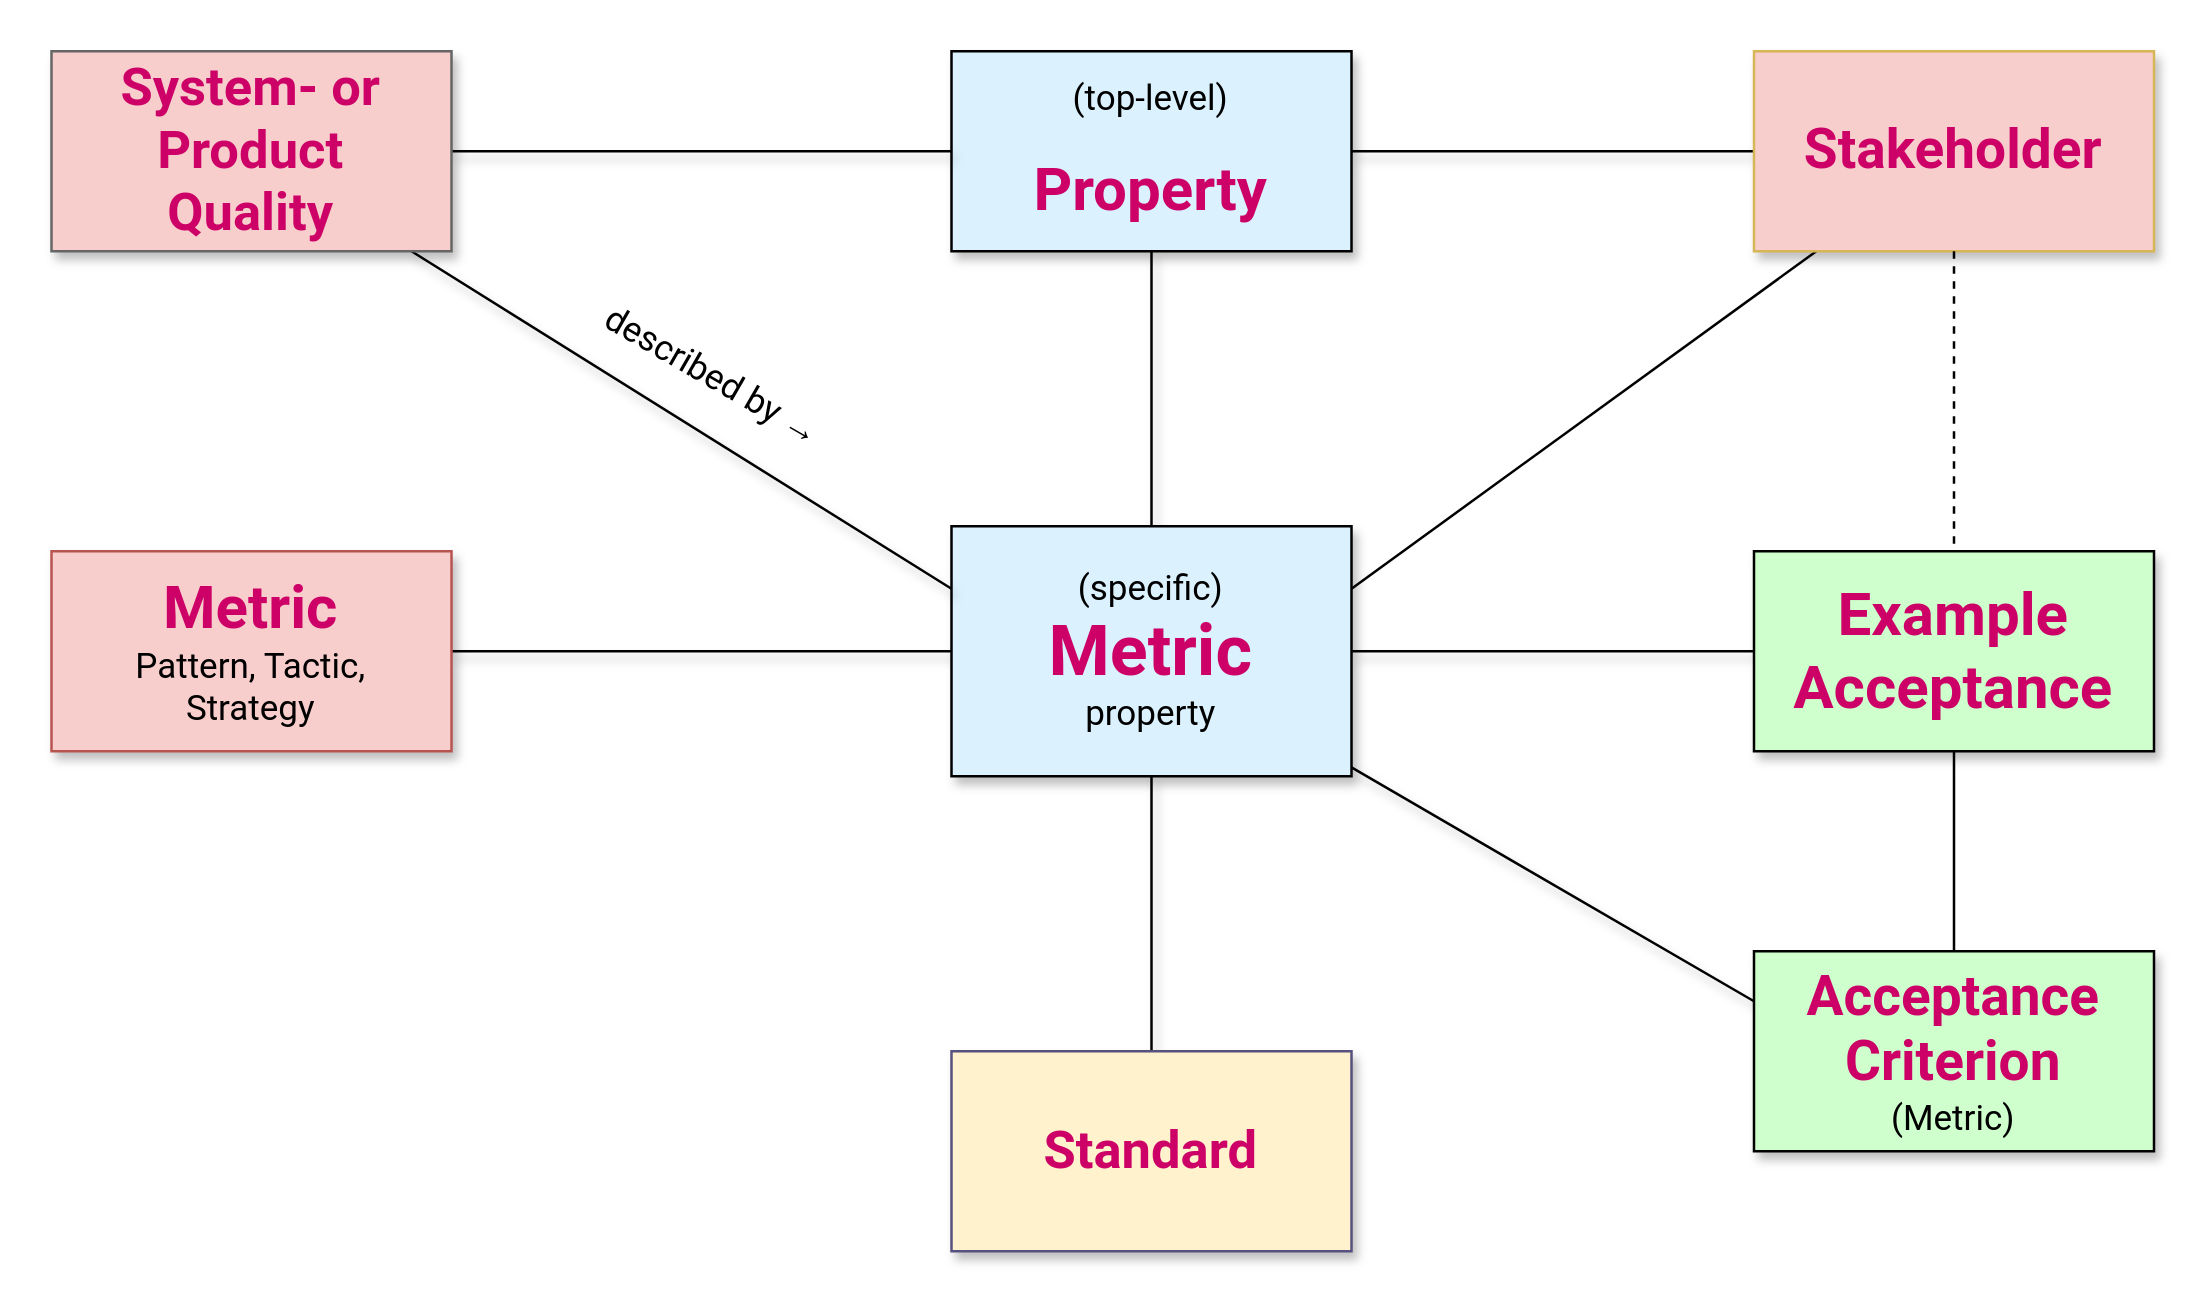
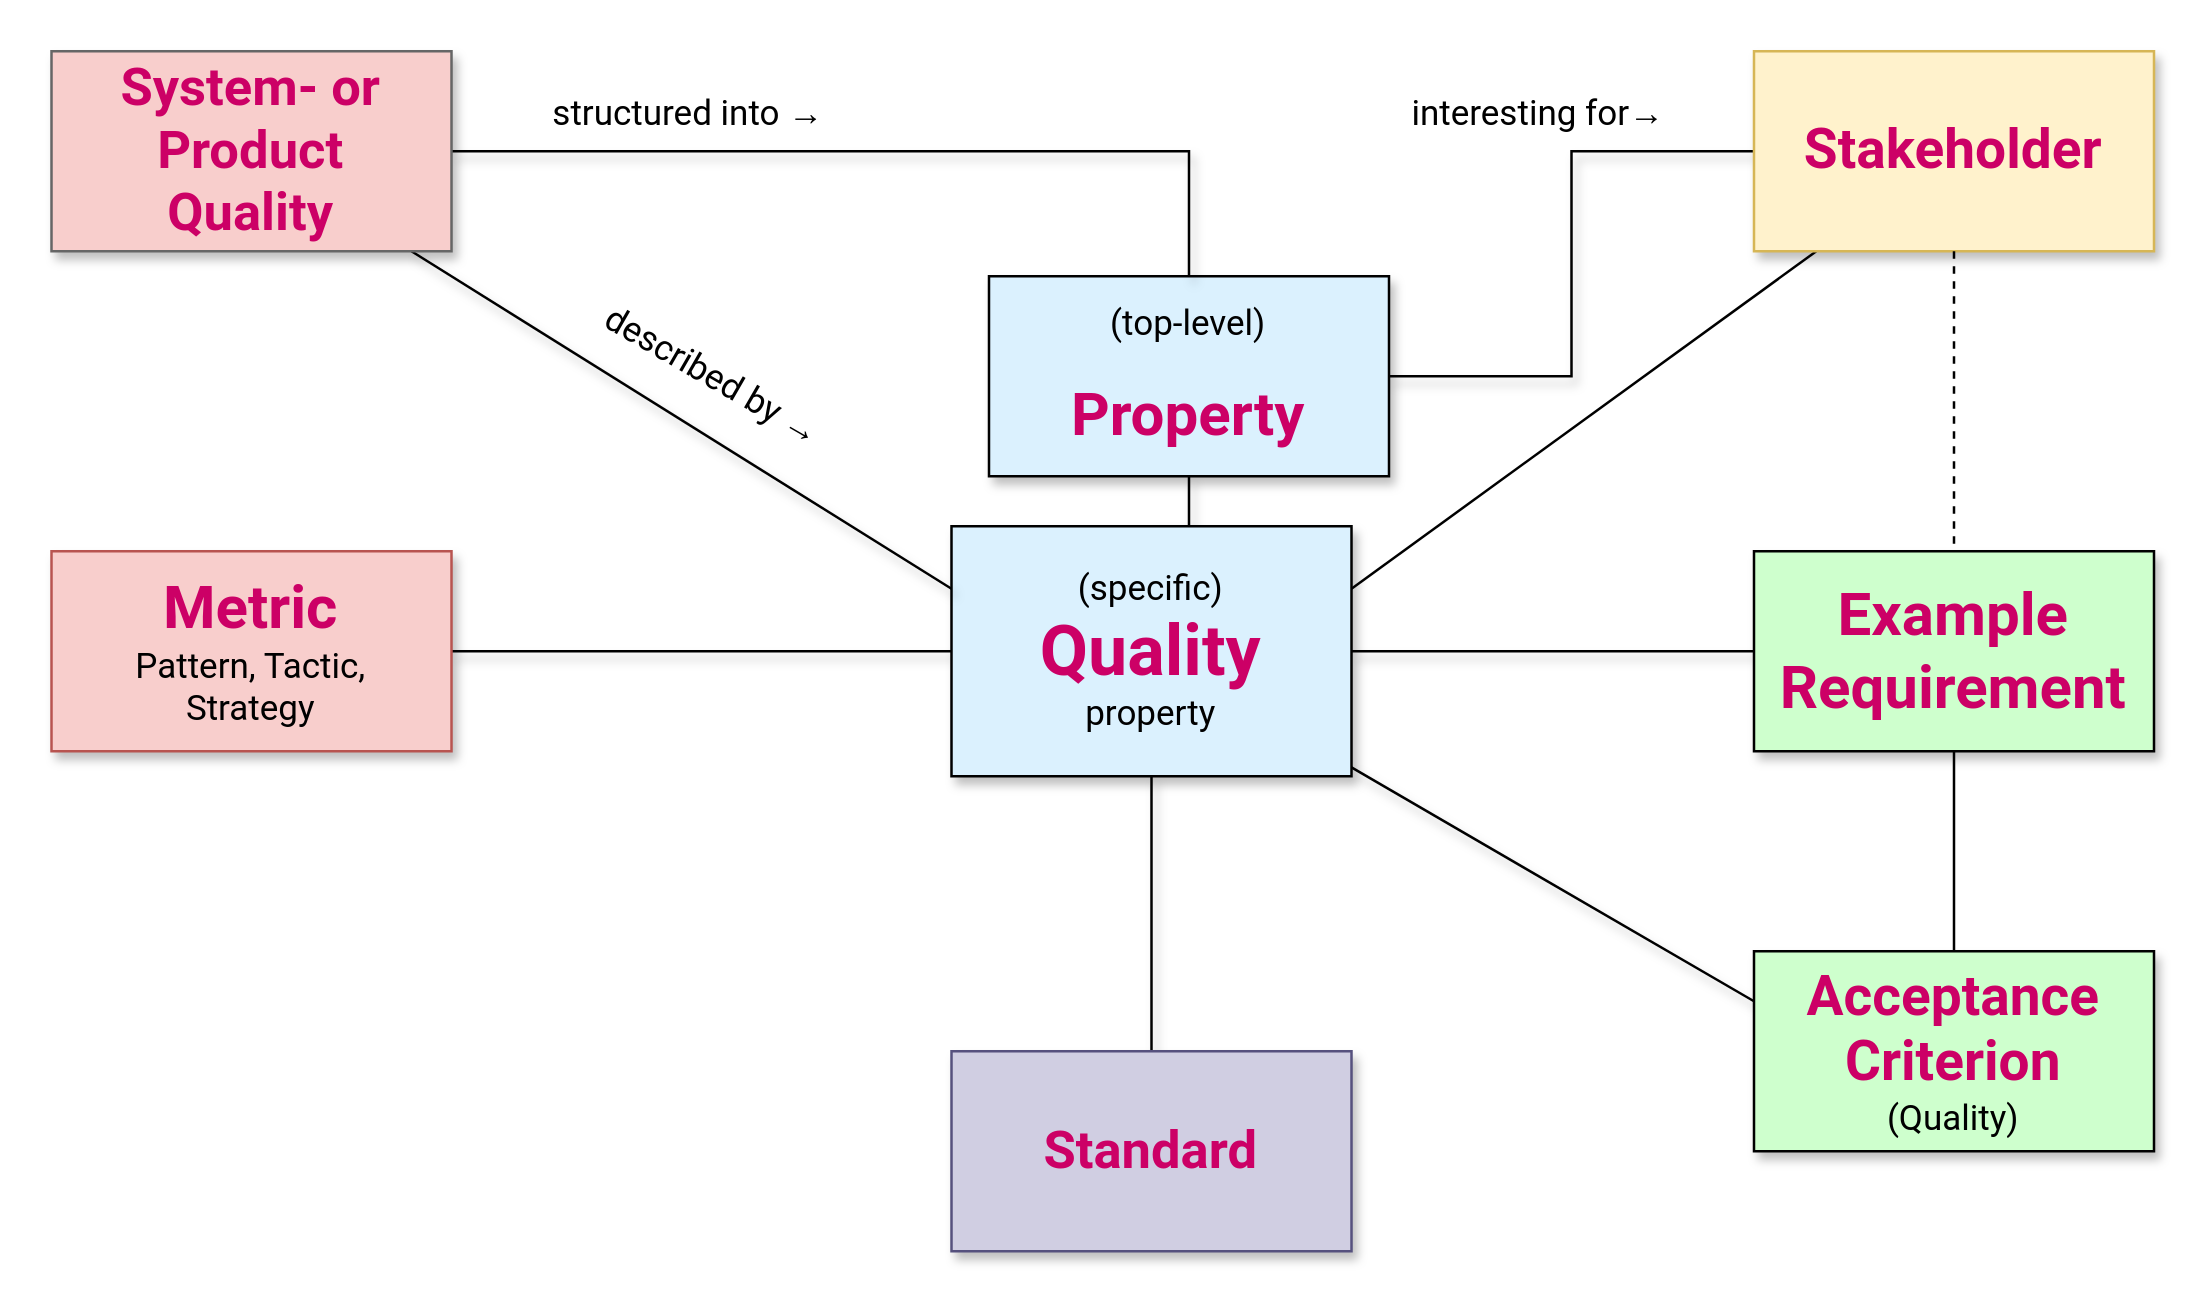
node "structured into →": added
node "interesting for→": added
node "(top-level) Property": moved (1151, 151) -> (1189, 376)
node "Stakeholder": fillcolor #f8cecc -> #fff2cc
node "(specific) Metric property": label "(specific) Metric property" -> "(specific) Quality property"
node "Example Acceptance": label "Example Acceptance" -> "Example Requirement"
node "Acceptance Criterion (Metric)": label "Acceptance Criterion (Metric)" -> "Acceptance Criterion (Quality)"
node "Standard": fillcolor #fff2cc -> #d0cee2
